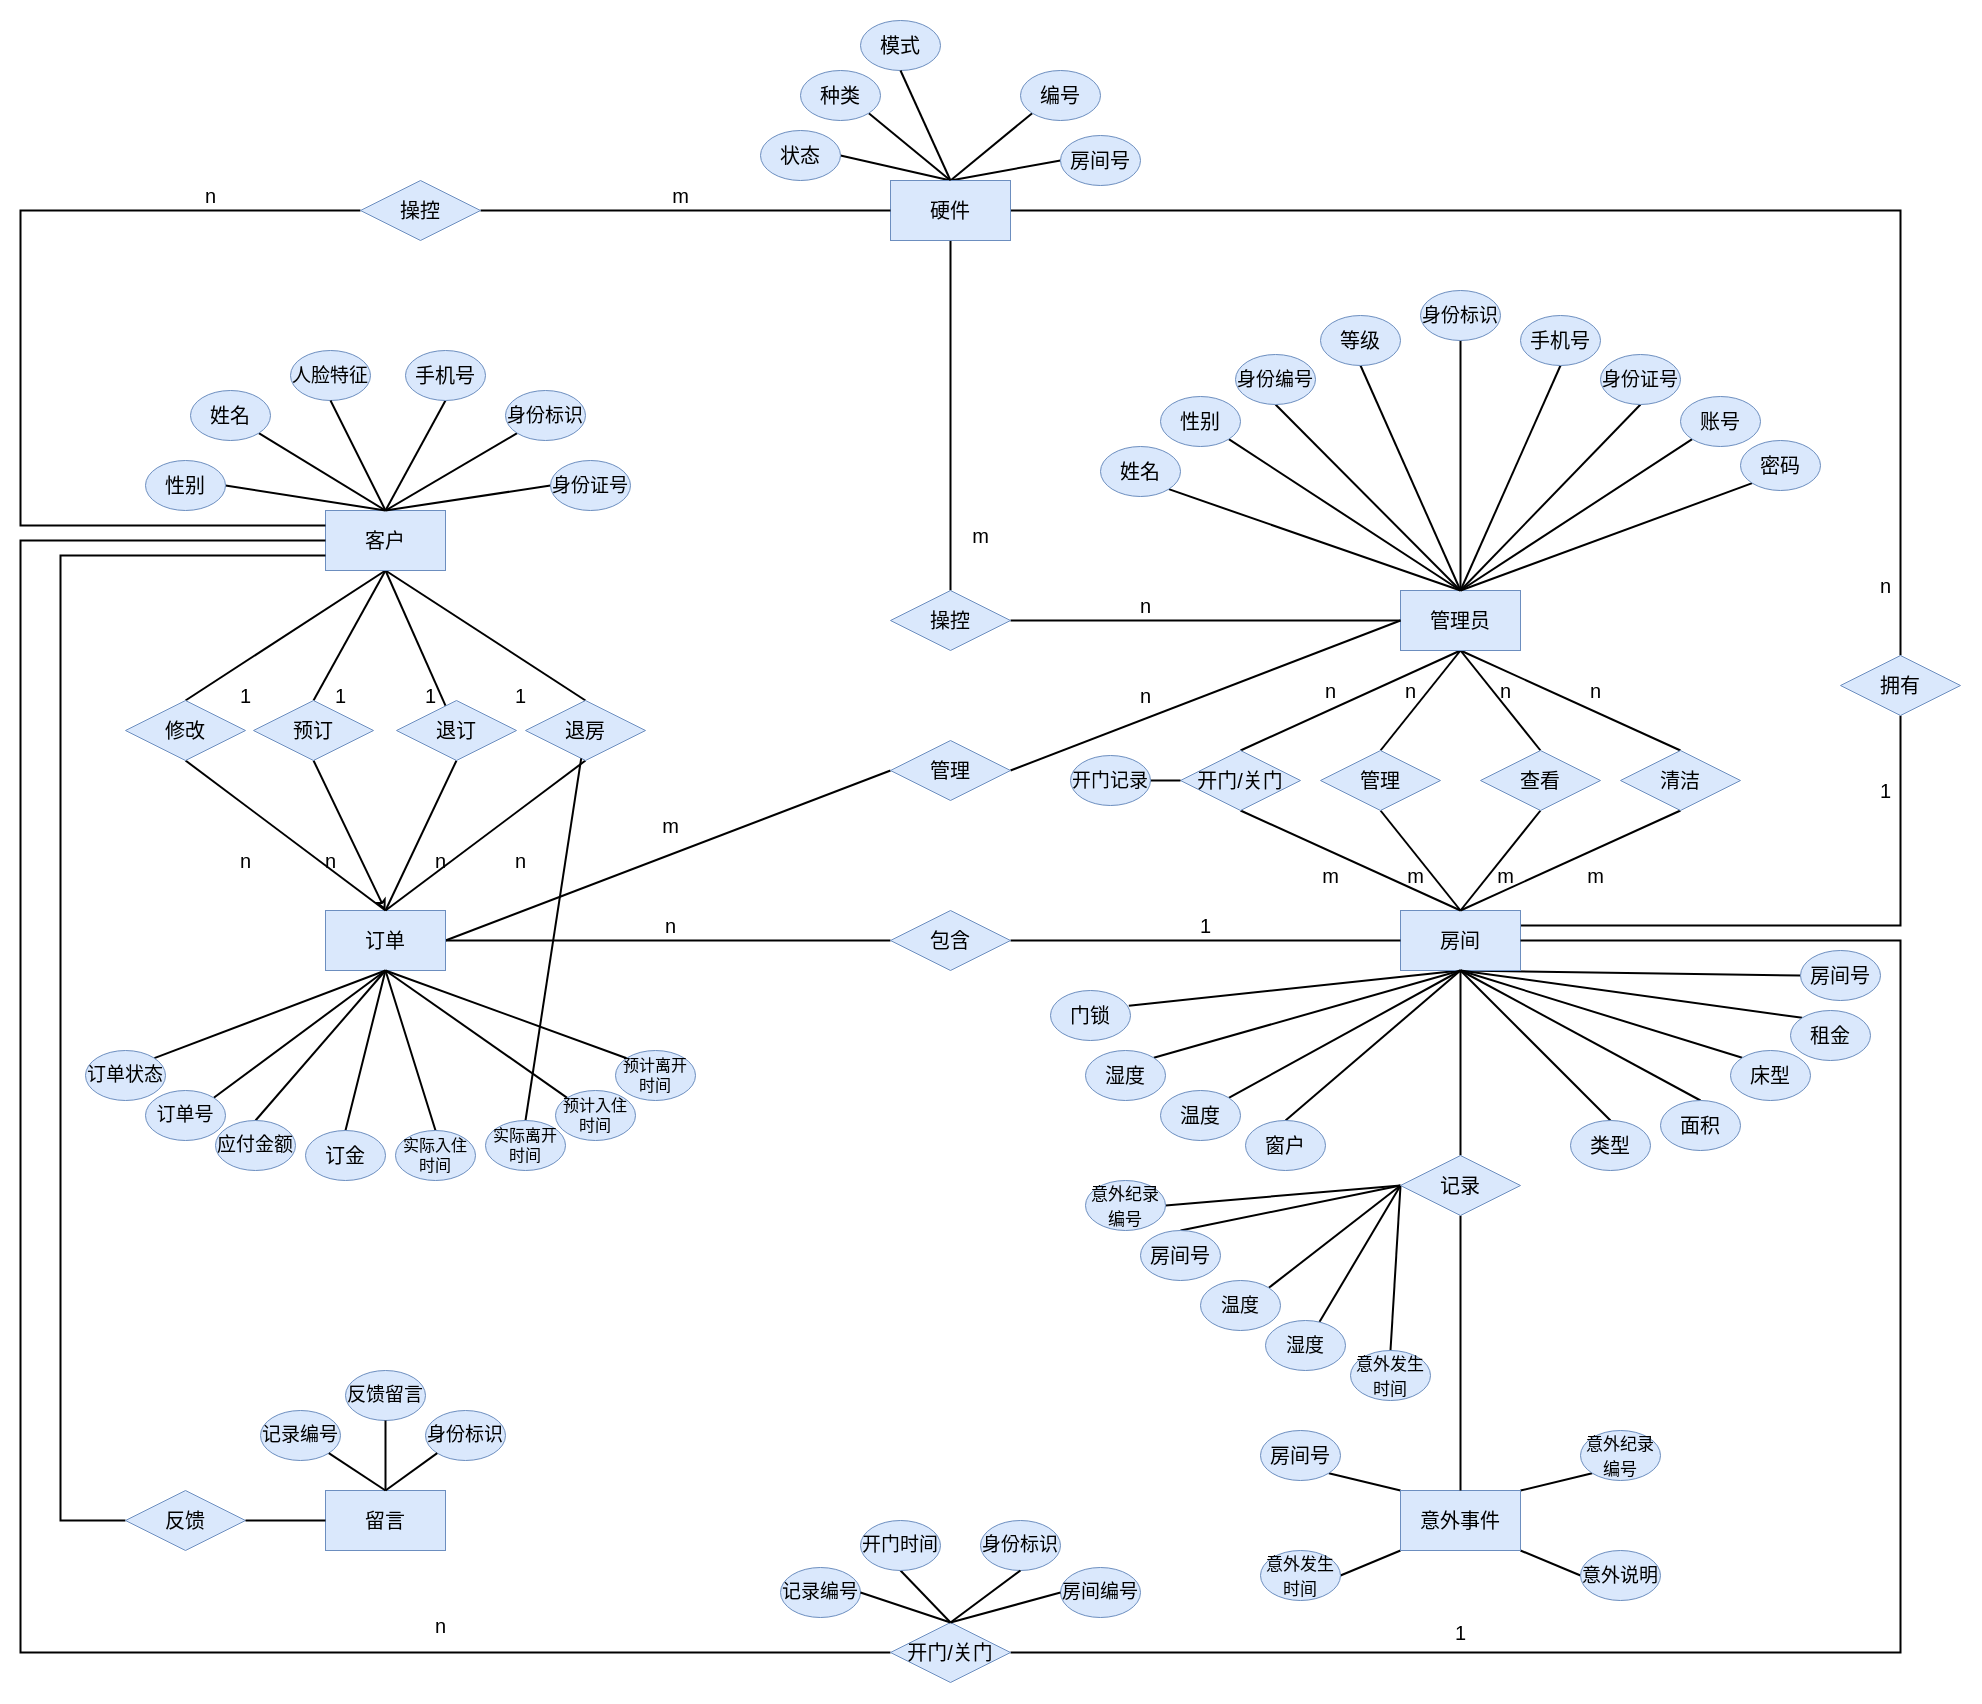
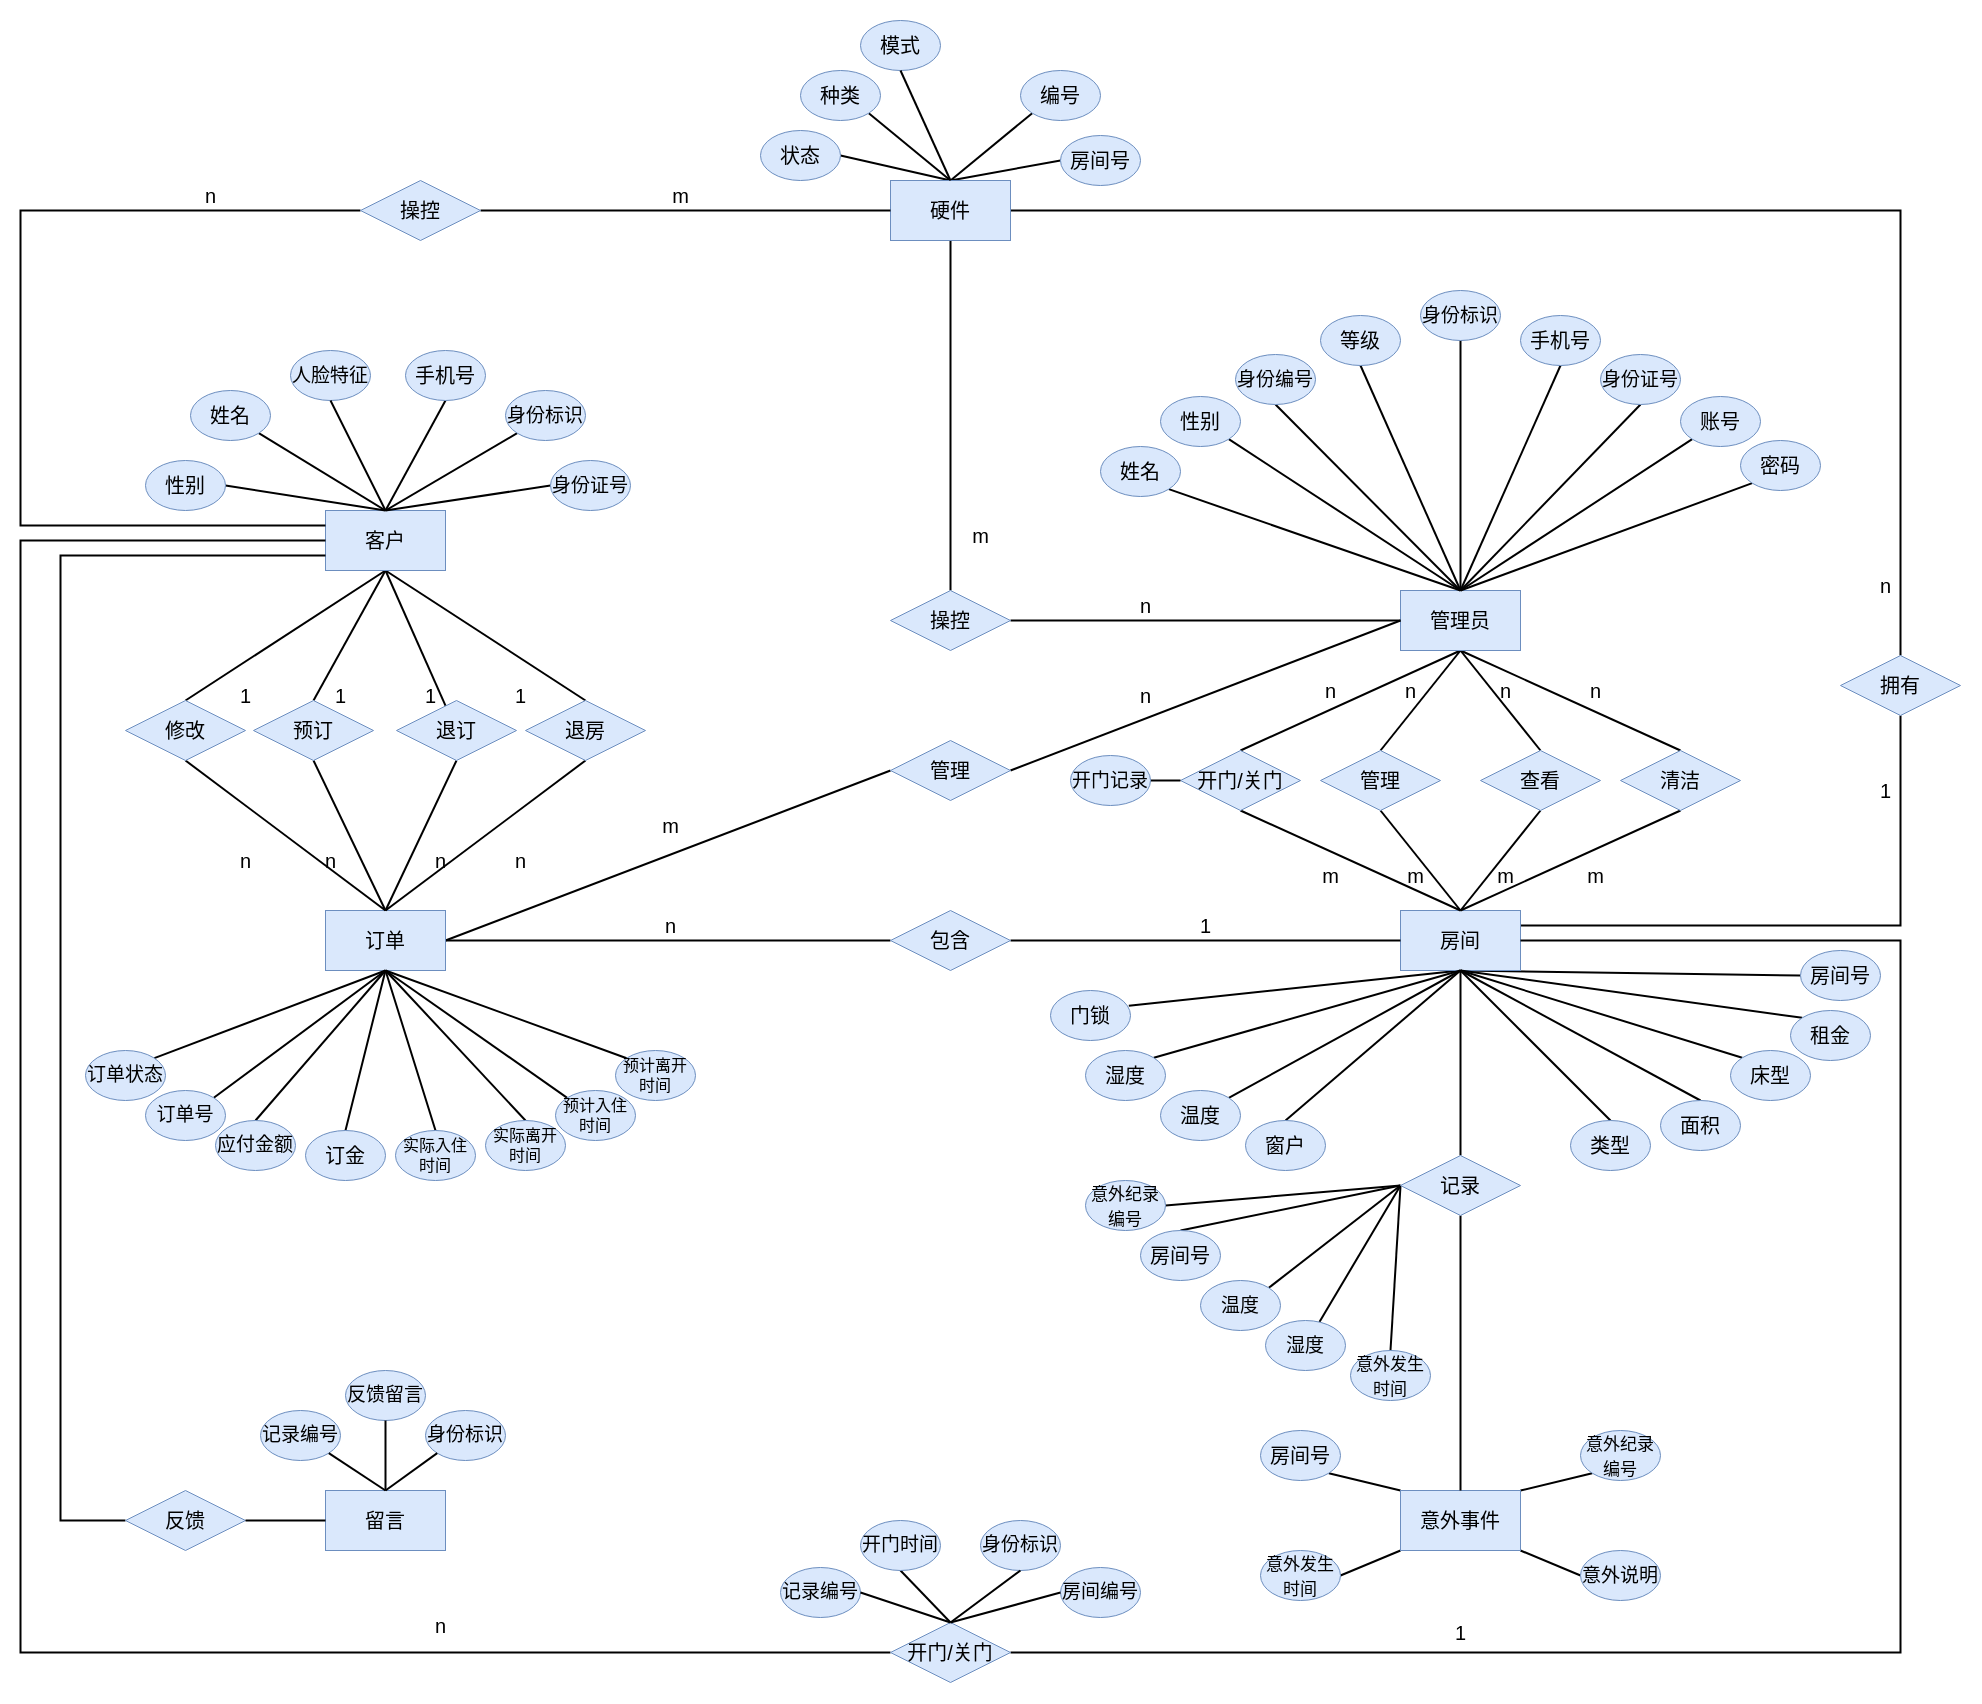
edge "预订" -> "订单": arrowhead classic -> none
edge "退房" -- "实际离开时间": now "订单" -- "实际离开时间"
